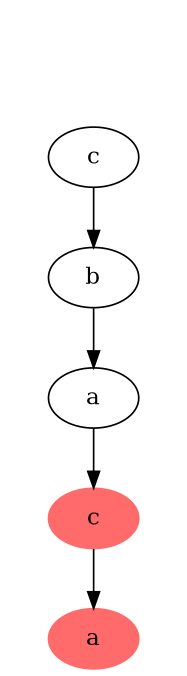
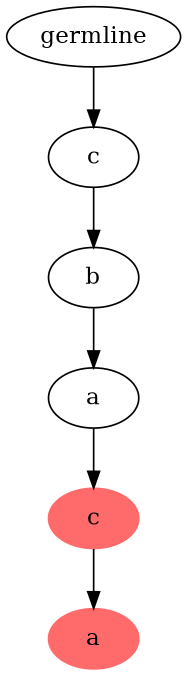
node "germline": added
